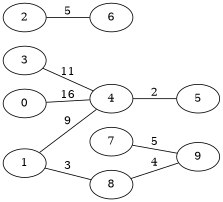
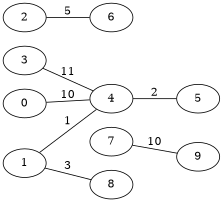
edge "4" -- "0": label "16" -> "10"
edge "4" -- "1": label "9" -> "1"
edge "7" -- "9": label "5" -> "10"
edge "9" -- "8": removed, label "4"
